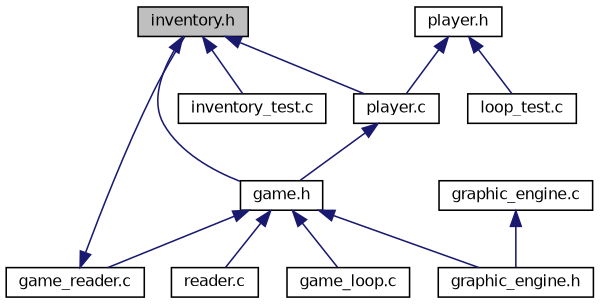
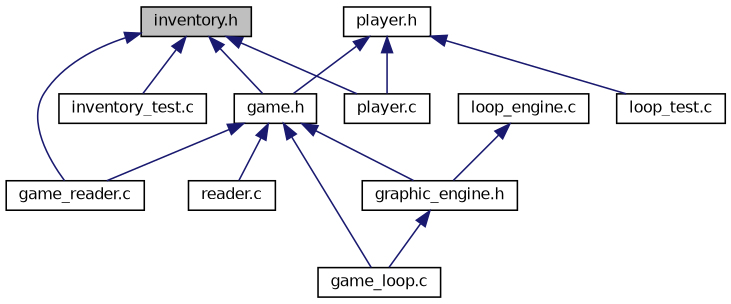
edge "inventory.h" -> "game_reader.c": reversed
edge "game.h" -> "player.c": now "game.h" -> "player.h"
node "graphic_engine.c": label "graphic_engine.c" -> "loop_engine.c"
edge "game_loop.c" -> "graphic_engine.h": added
